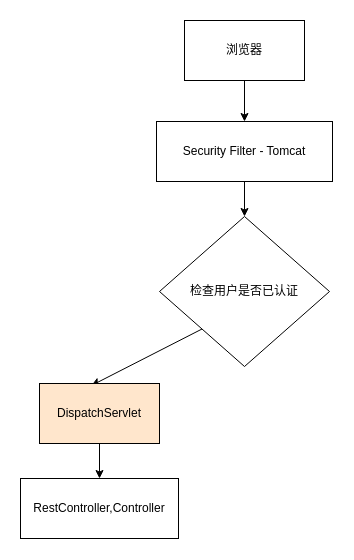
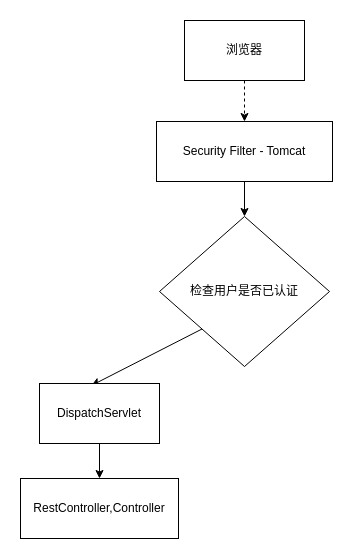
edge "浏览器" -> "Security Filter - Tomcat": style solid -> dashed
node "DispatchServlet": fillcolor #ffe6cc -> #ffffff
